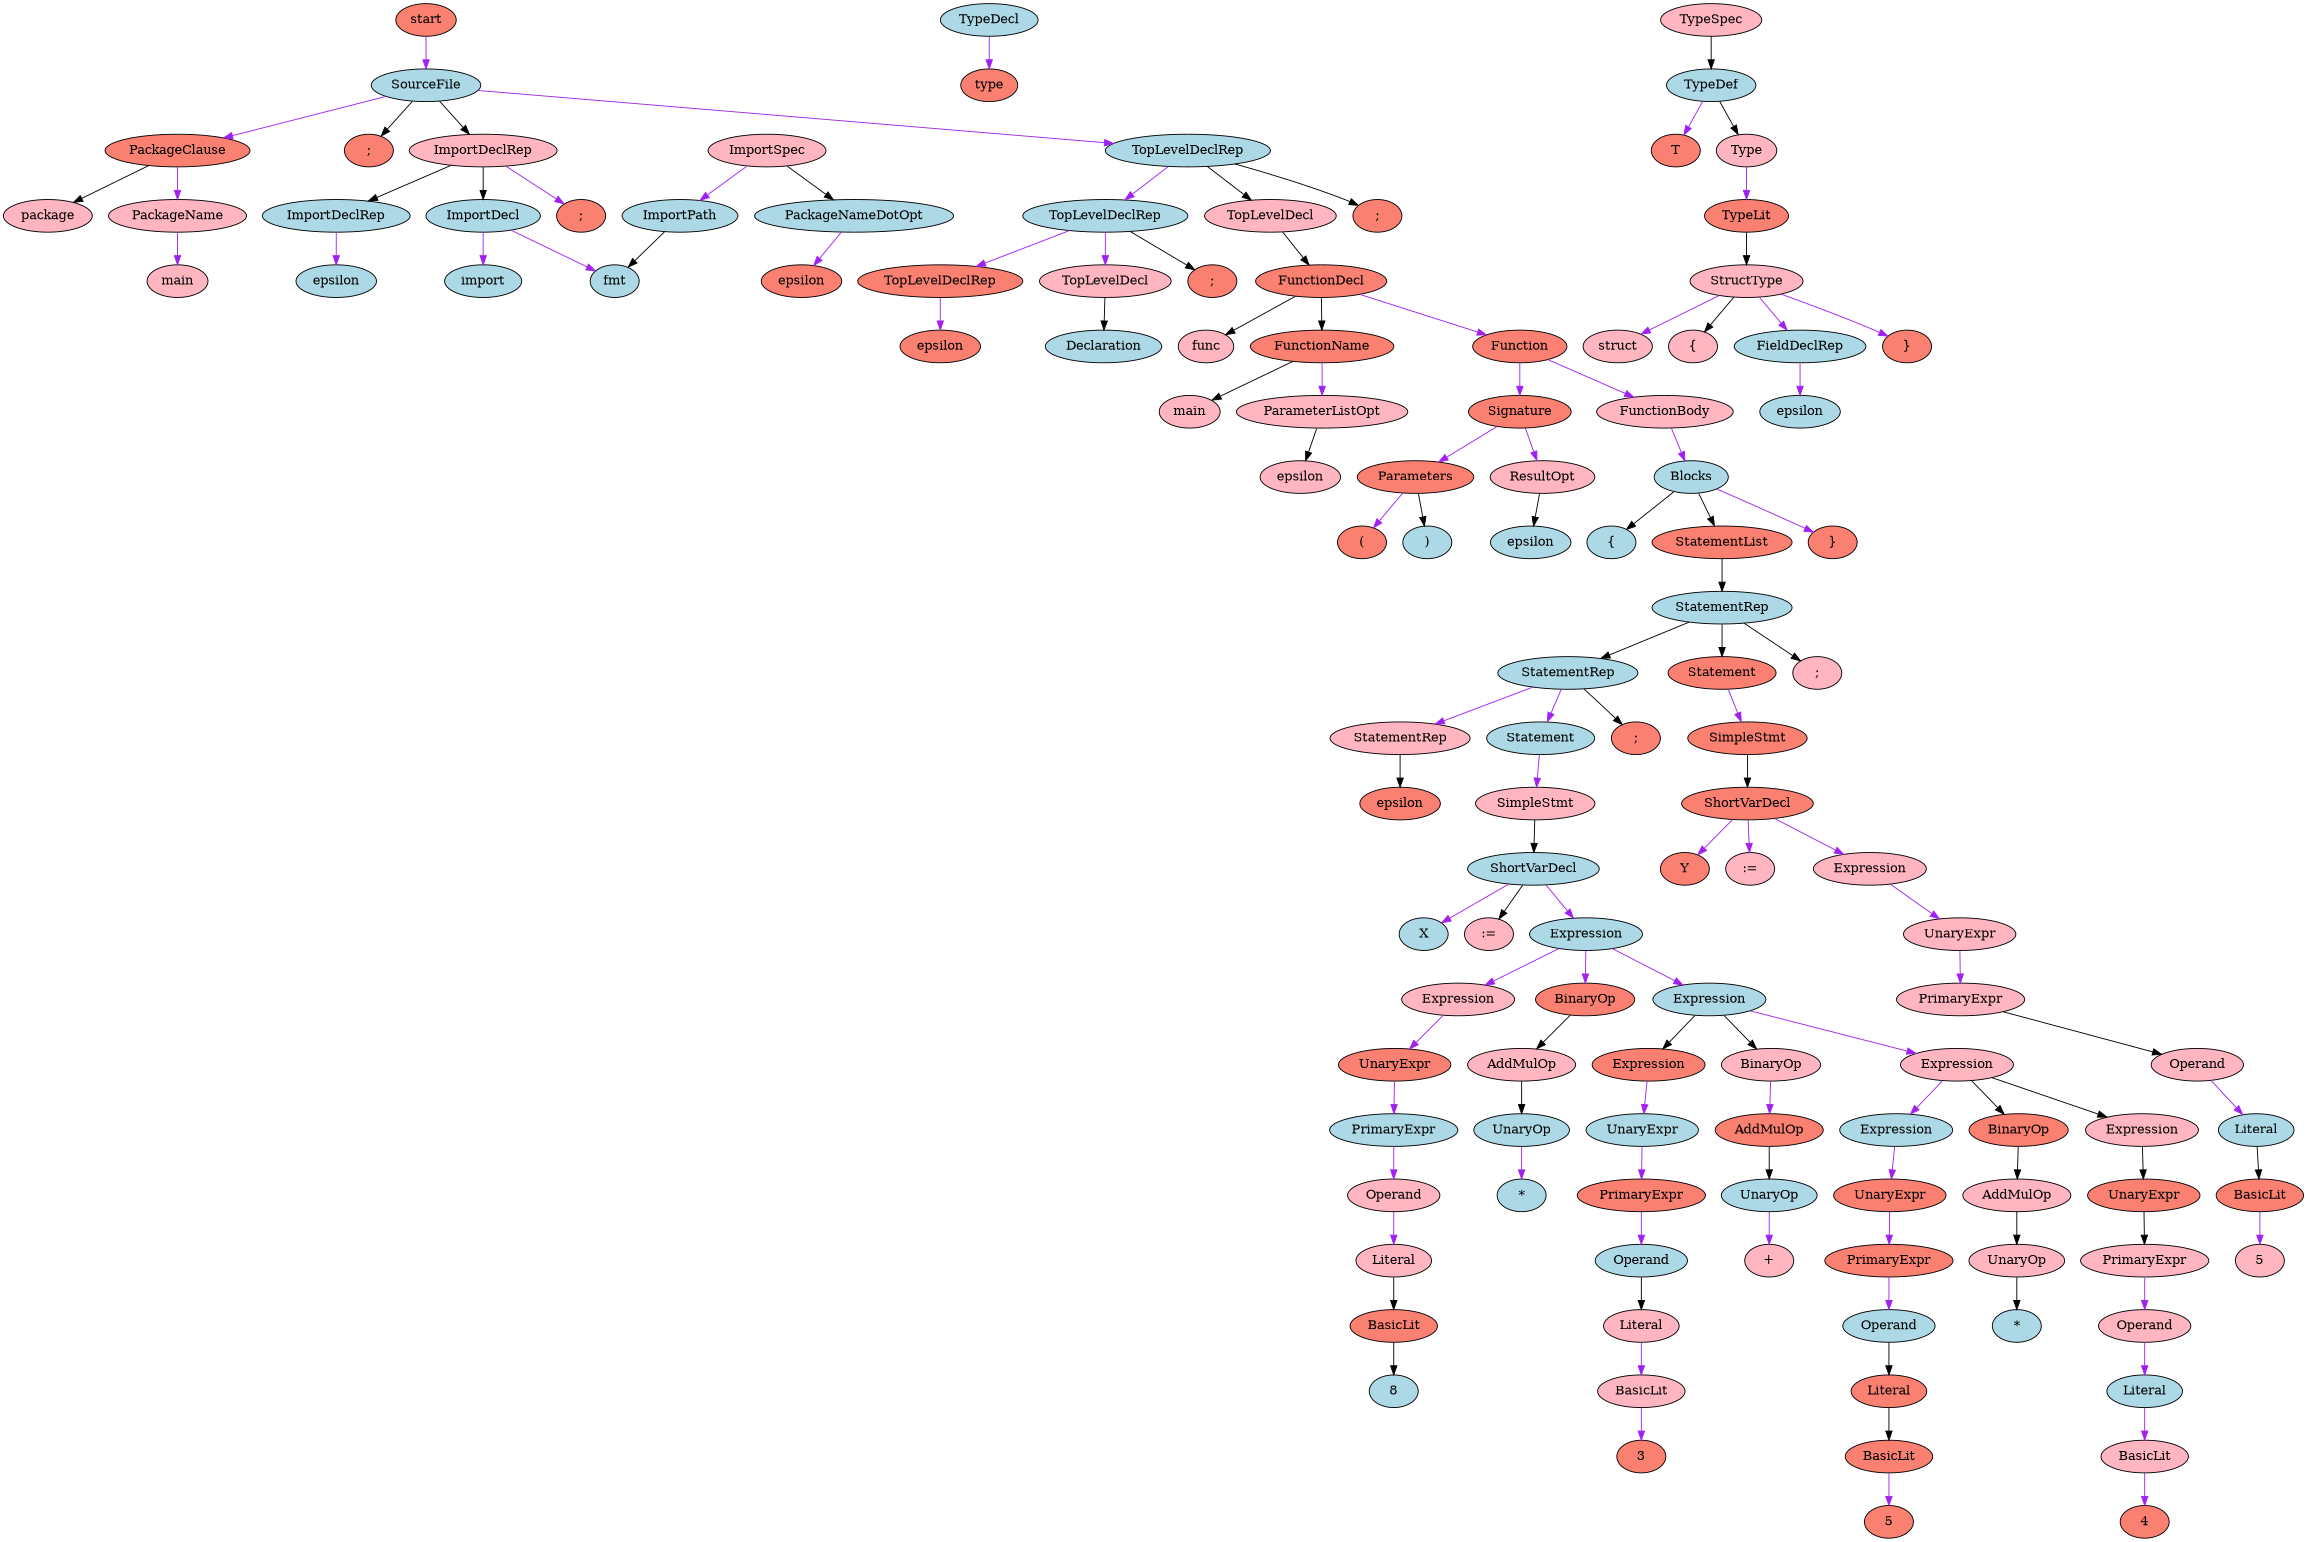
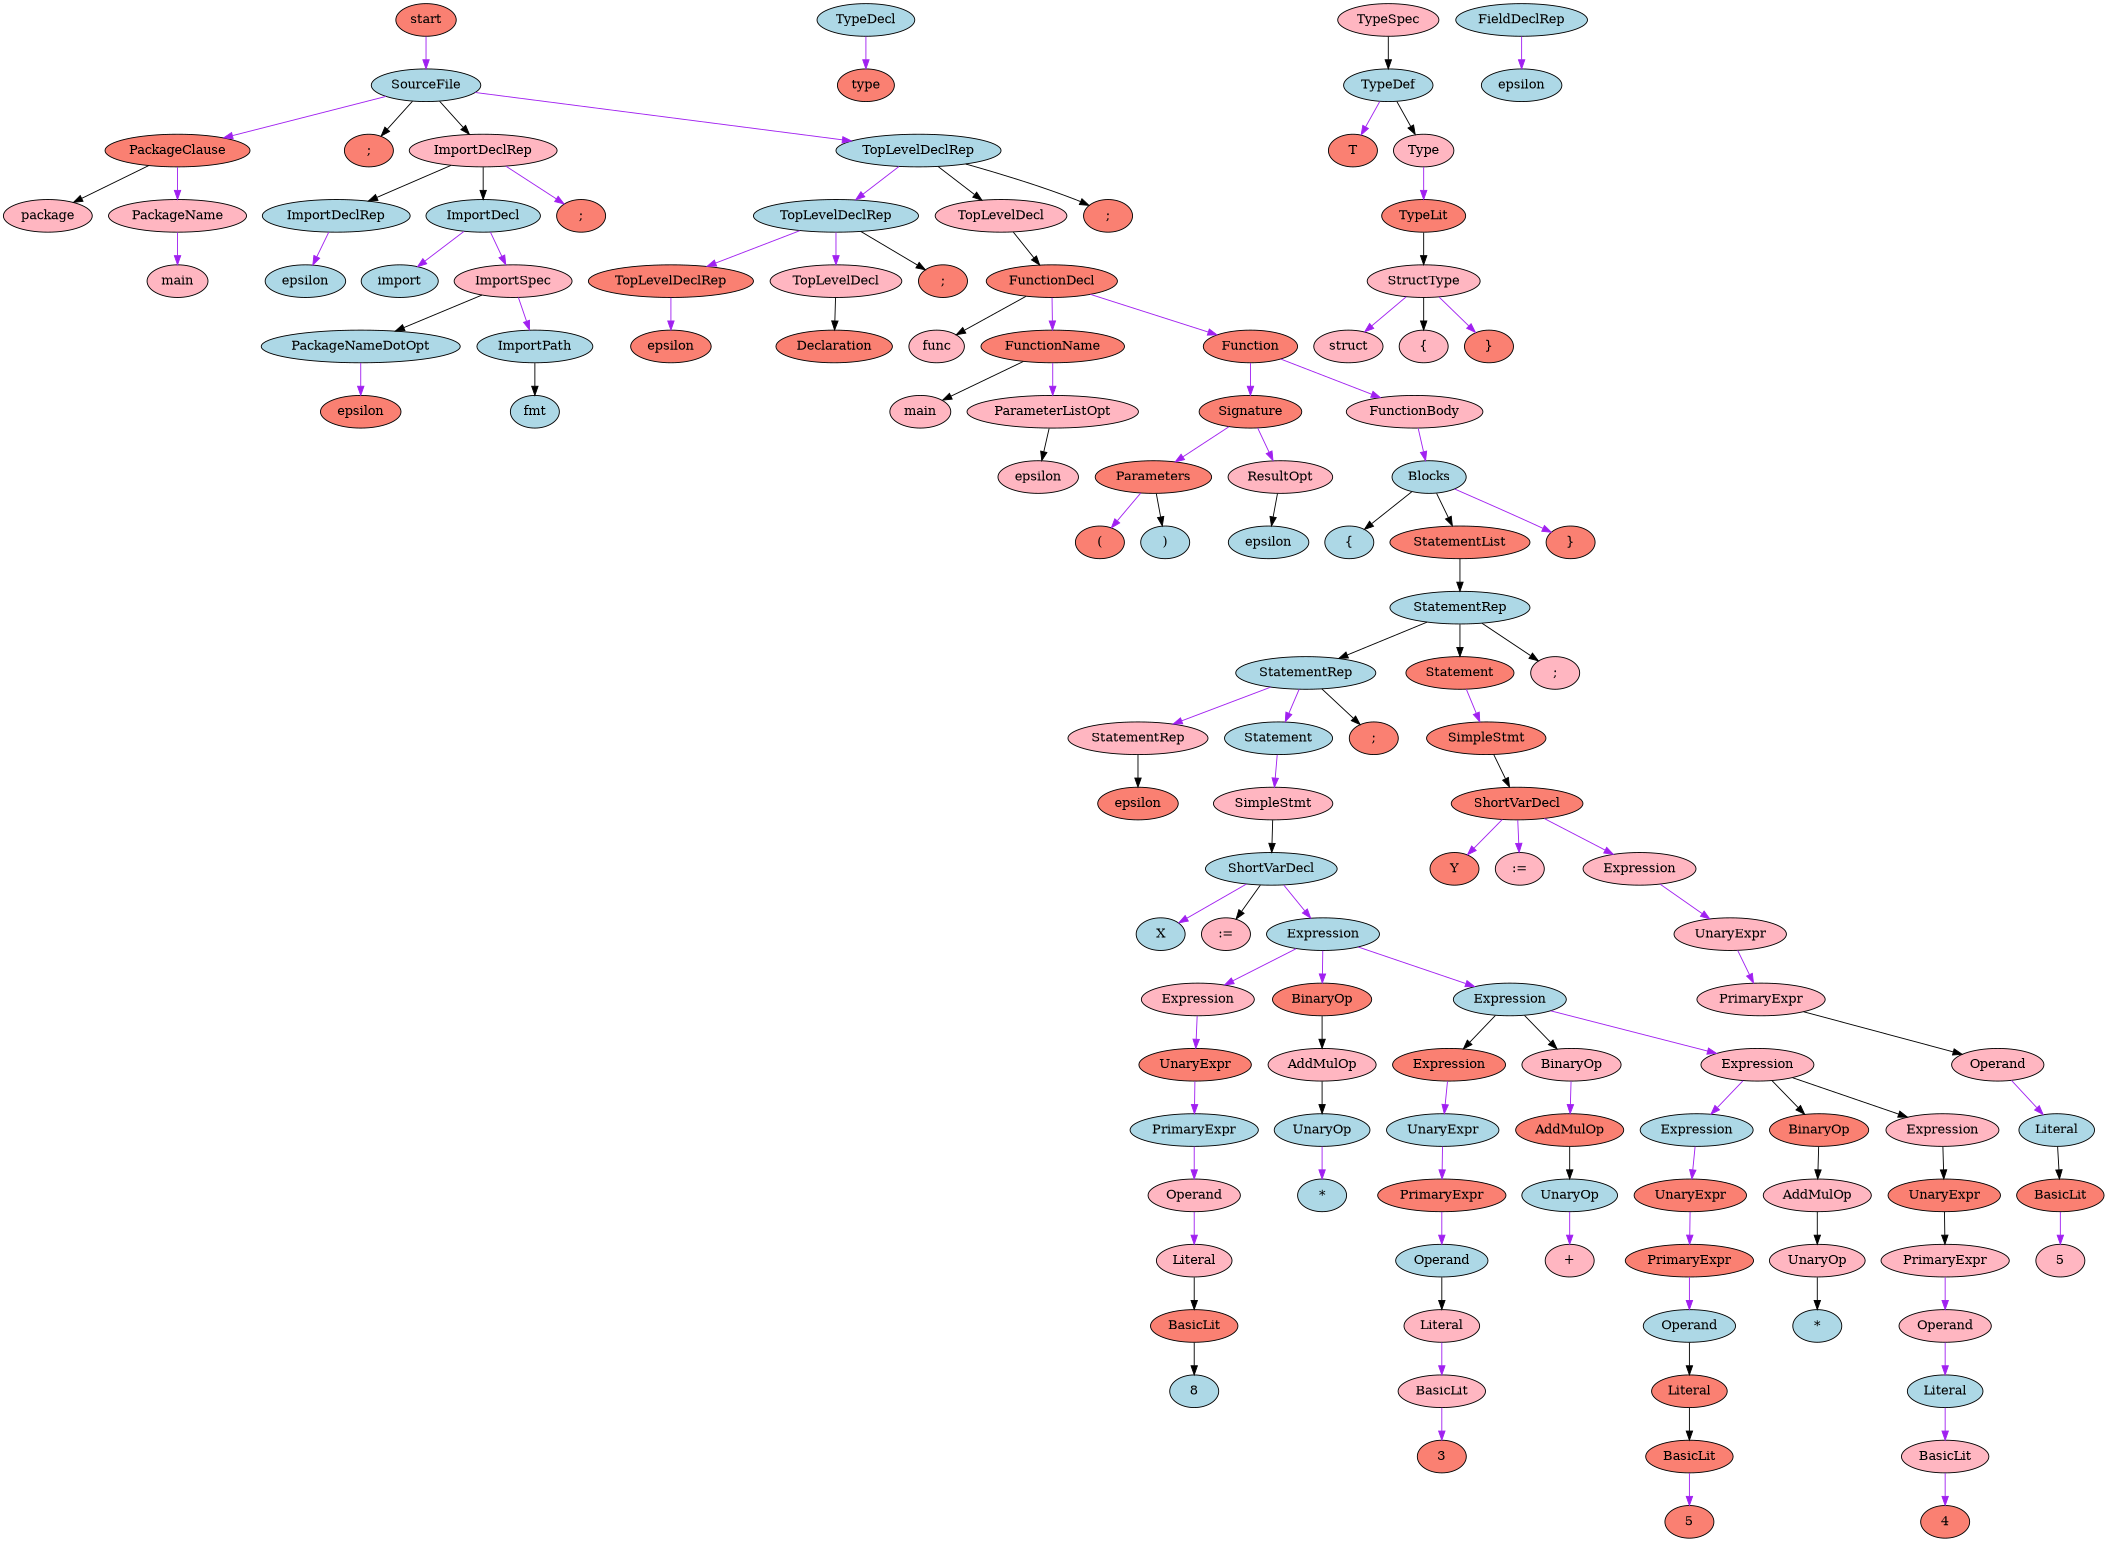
edge "ImportDecl" -> "fmt": now "ImportDecl" -> "ImportSpec"
edge "FunctionDecl" -> "FunctionName": color black -> purple
edge "StructType" -> "FieldDeclRep": removed
node "Declaration": fillcolor lightblue -> salmon
